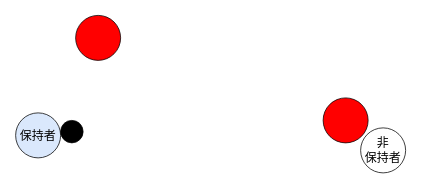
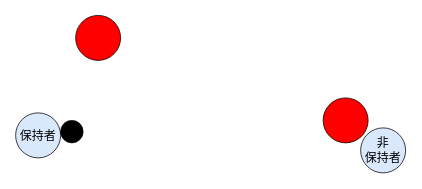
node "非 保持者": fillcolor #ffffff -> #dae8fc
